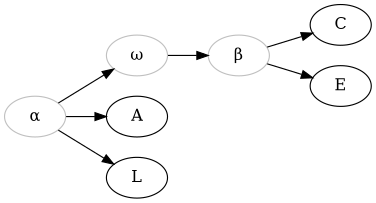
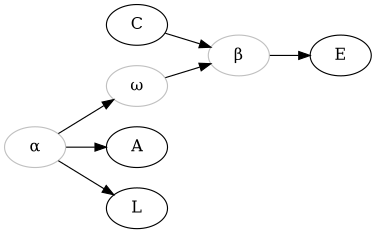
edge "β" -> "C": reversed
